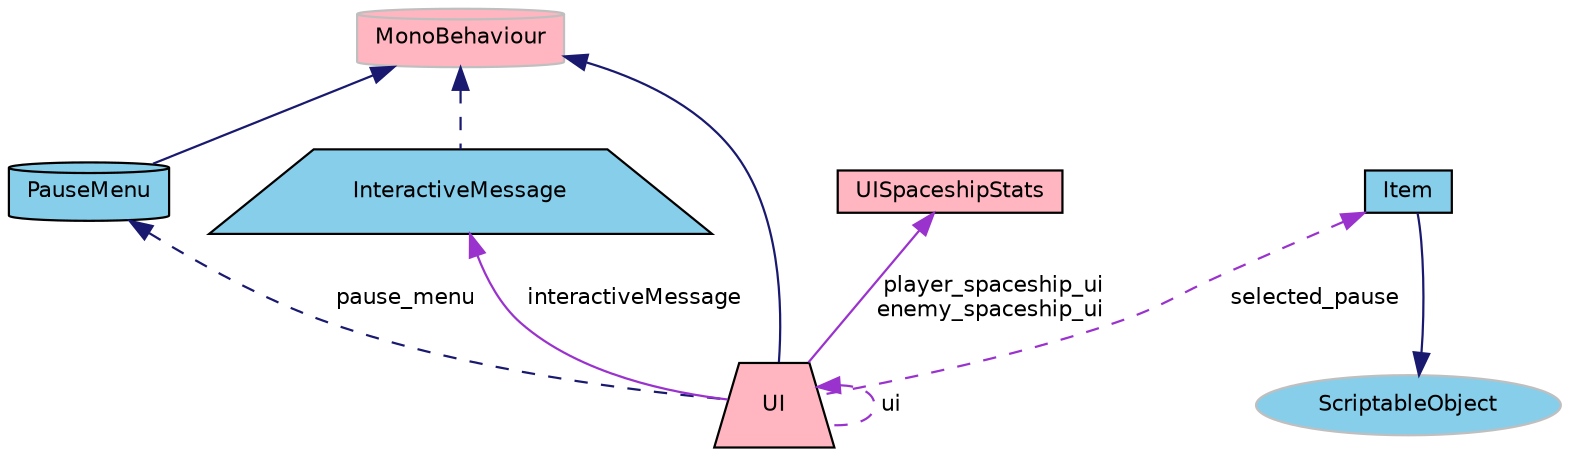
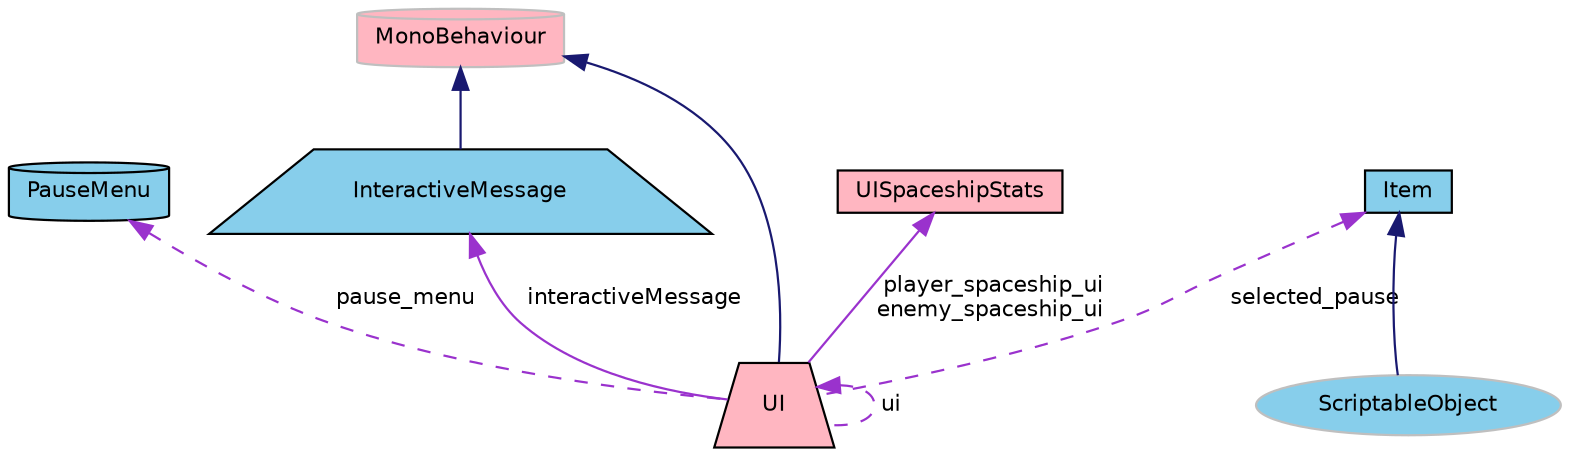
edge "PauseMenu" -> "MonoBehaviour": removed
edge "InteractiveMessage" -> "MonoBehaviour": style dashed -> solid
edge "Item" -> "ScriptableObject": reversed
edge "UI" -> "PauseMenu": color midnightblue -> darkorchid3
